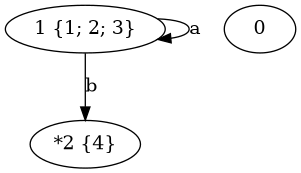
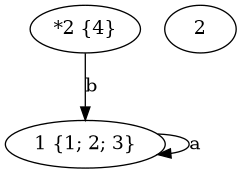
node "0": label "0" -> "2"
edge "1 {1; 2; 3}" -> "*2 {4}": reversed
